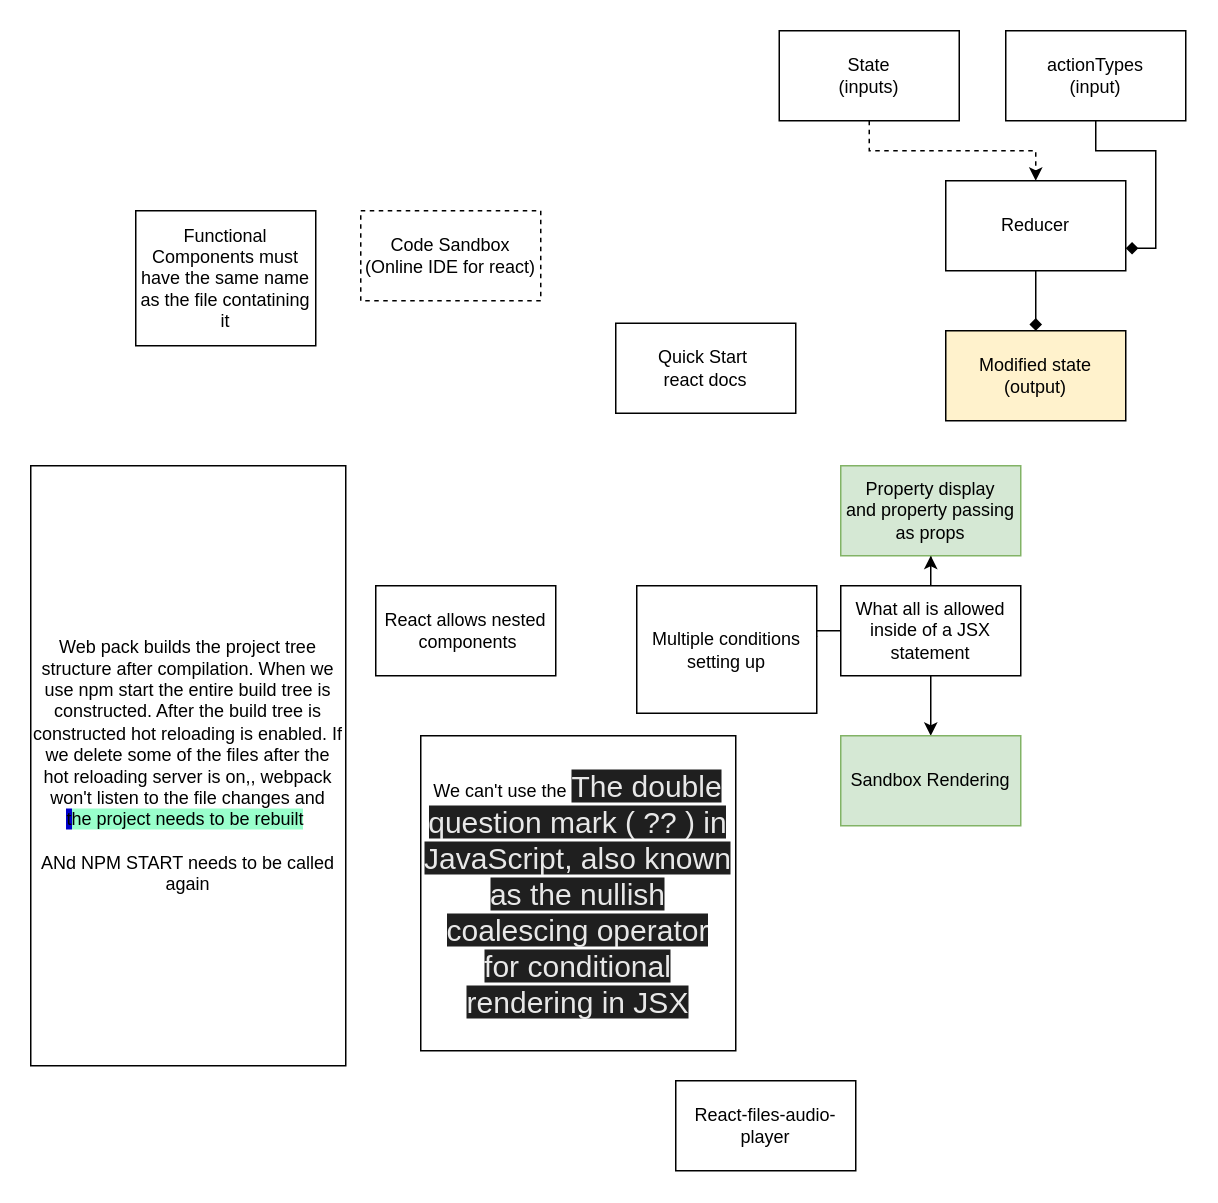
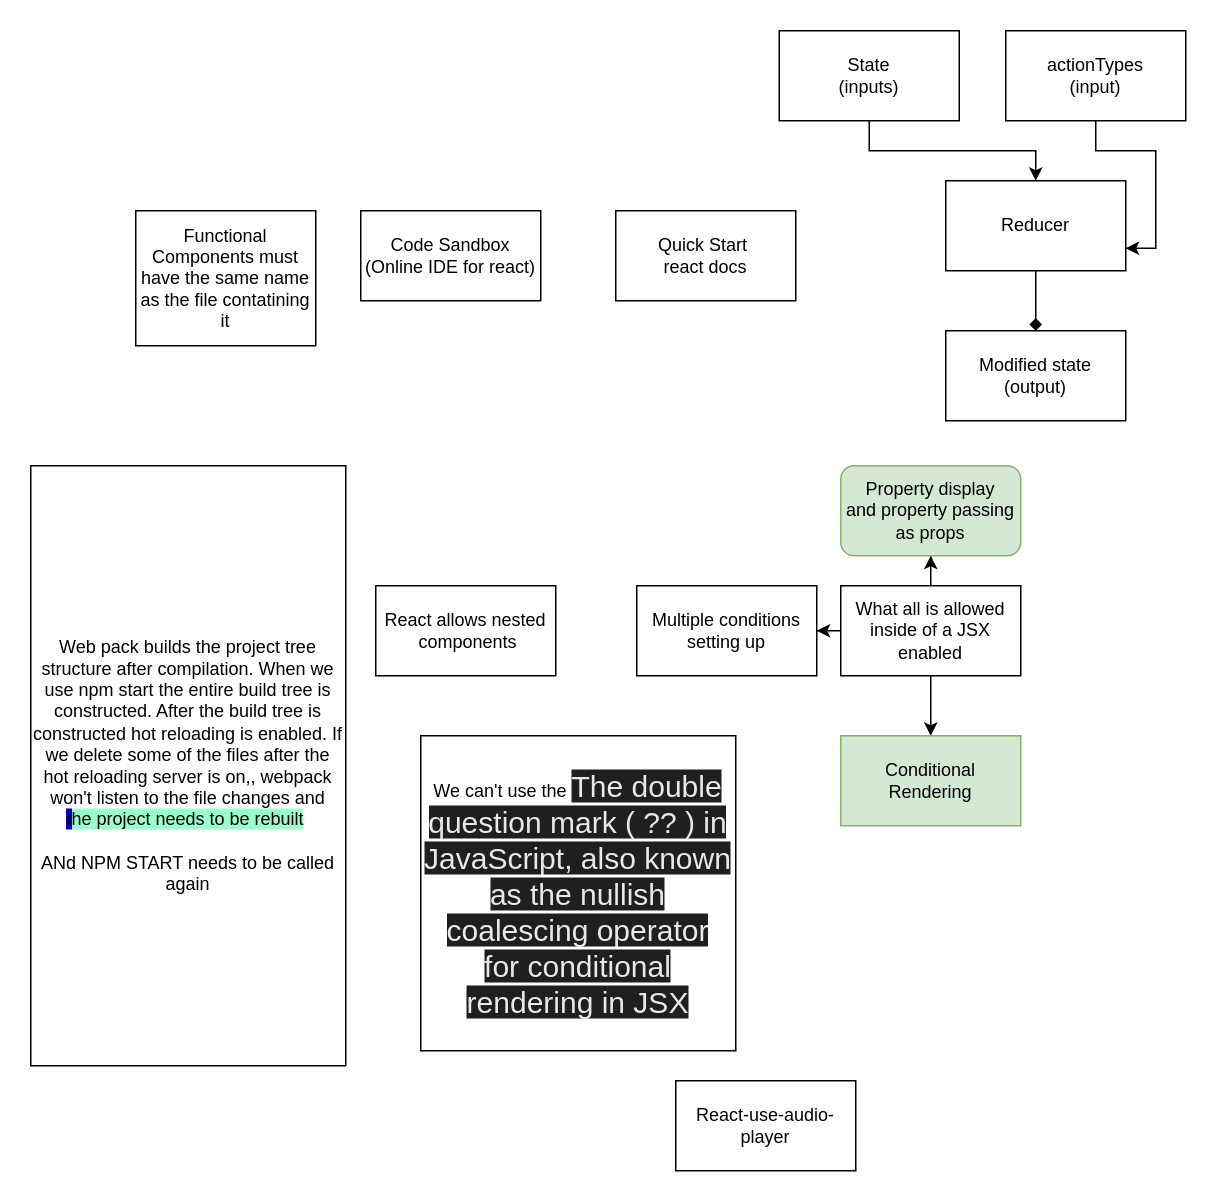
edge "State (inputs)" -> "Reducer": style dashed -> solid
edge "actionTypes (input)" -> "Reducer": arrowhead diamond -> classic
node "Code Sandbox (Online IDE for react)": style dashed -> solid
node "Quick Start react docs": moved (706, 368) -> (706, 256)
node "Modified state (output)": fillcolor #fff2cc -> #ffffff
node "Property display and property passing as props": shape rectangle -> rounded rectangle
node "What all is allowed inside of a JSX statement": label "What all is allowed inside of a JSX statement" -> "What all is allowed inside of a JSX enabled"
node "Multiple conditions setting up": size 180x128 -> 180x90
node "Sandbox Rendering": label "Sandbox Rendering" -> "Conditional Rendering"
node "React-files-audio-player": label "React-files-audio-player" -> "React-use-audio-player"
